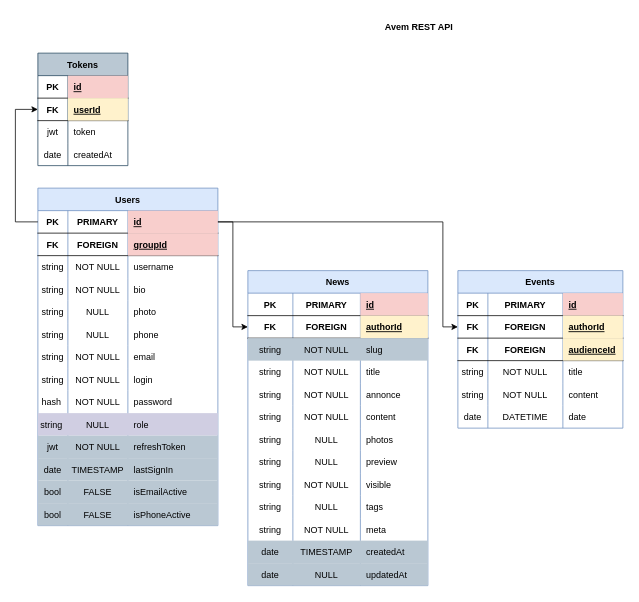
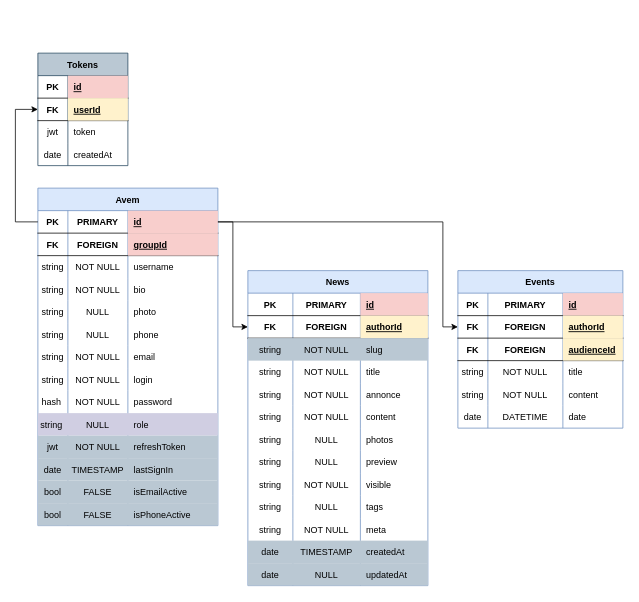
node "Avem REST API": removed
node "Users": label "Users" -> "Avem"
